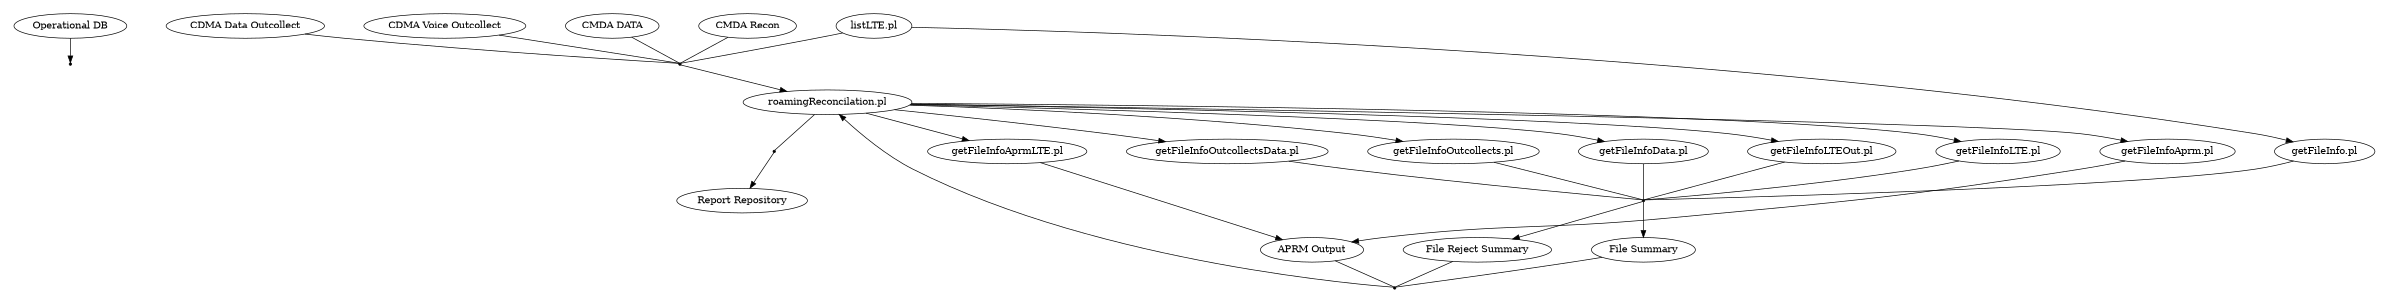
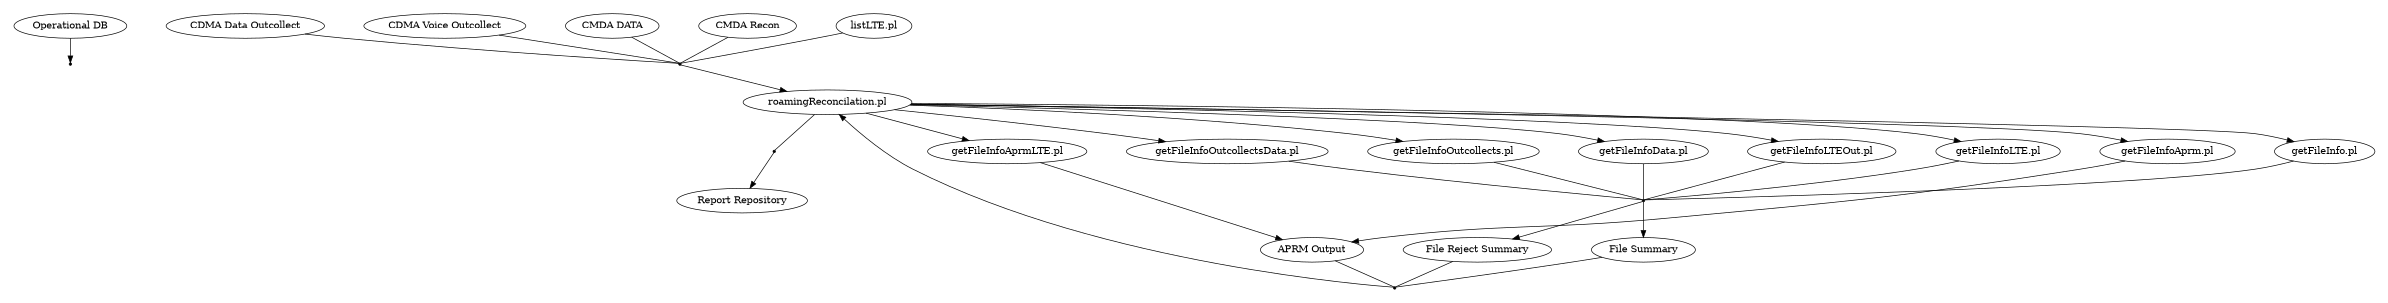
edge "listLTE.pl" -> "getFileInfo.pl": now "roamingReconcilation.pl" -> "getFileInfo.pl"
